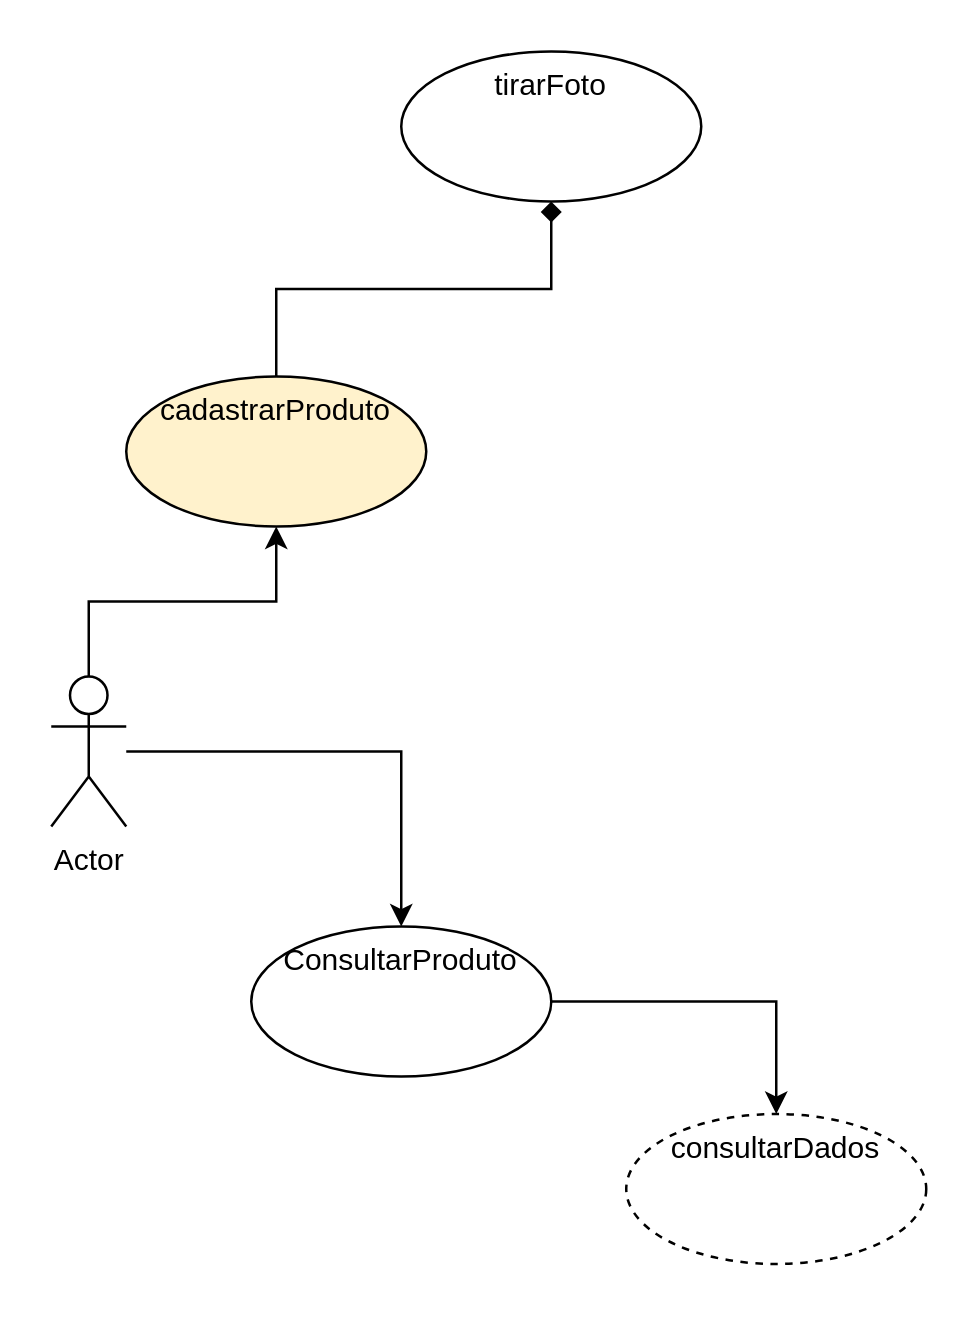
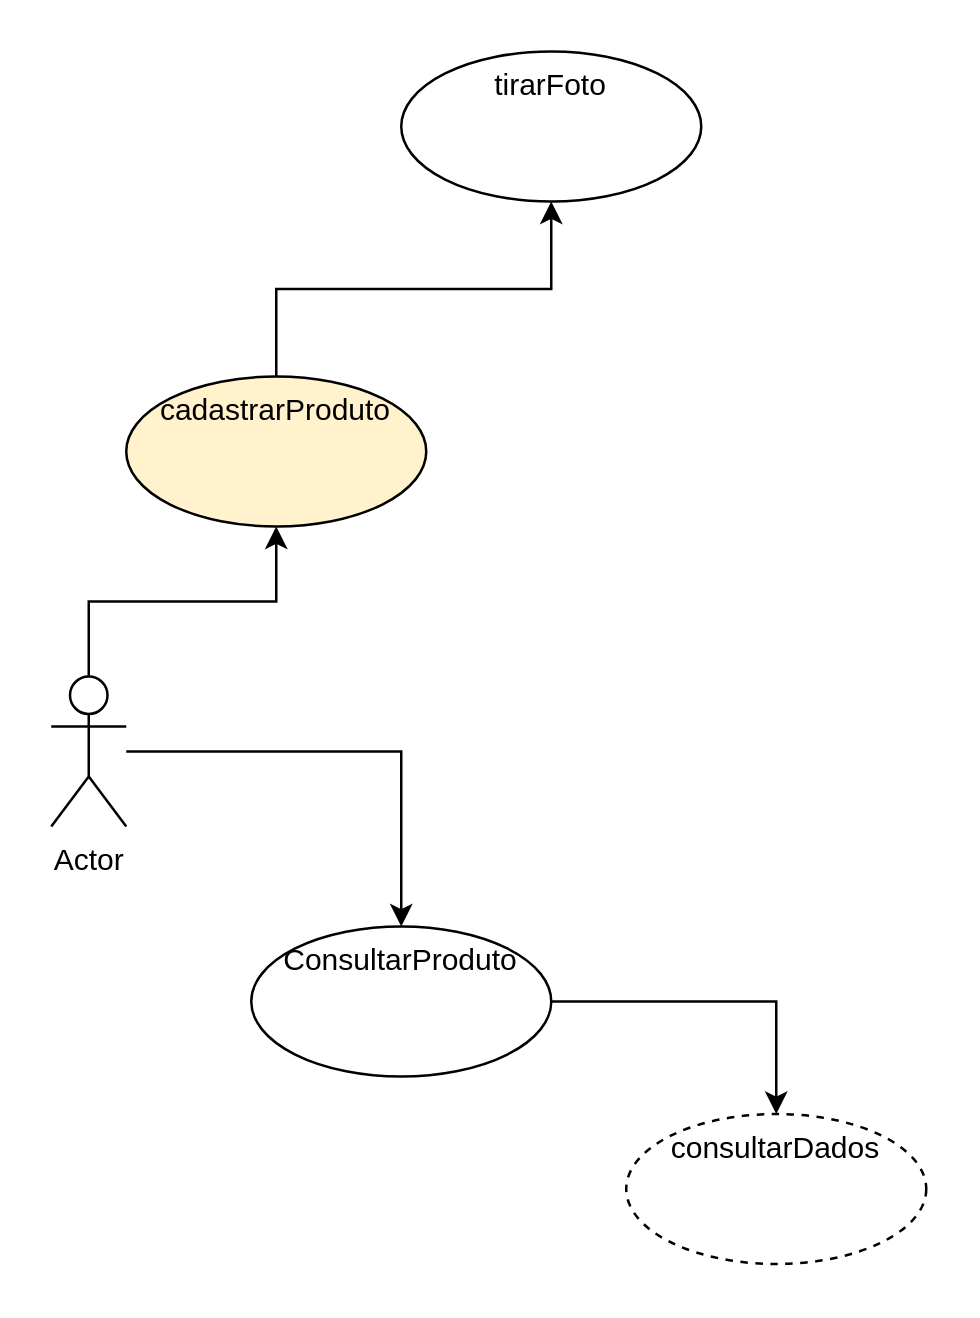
edge "cadastrarProduto" -> "tirarFoto": arrowhead diamond -> classic
